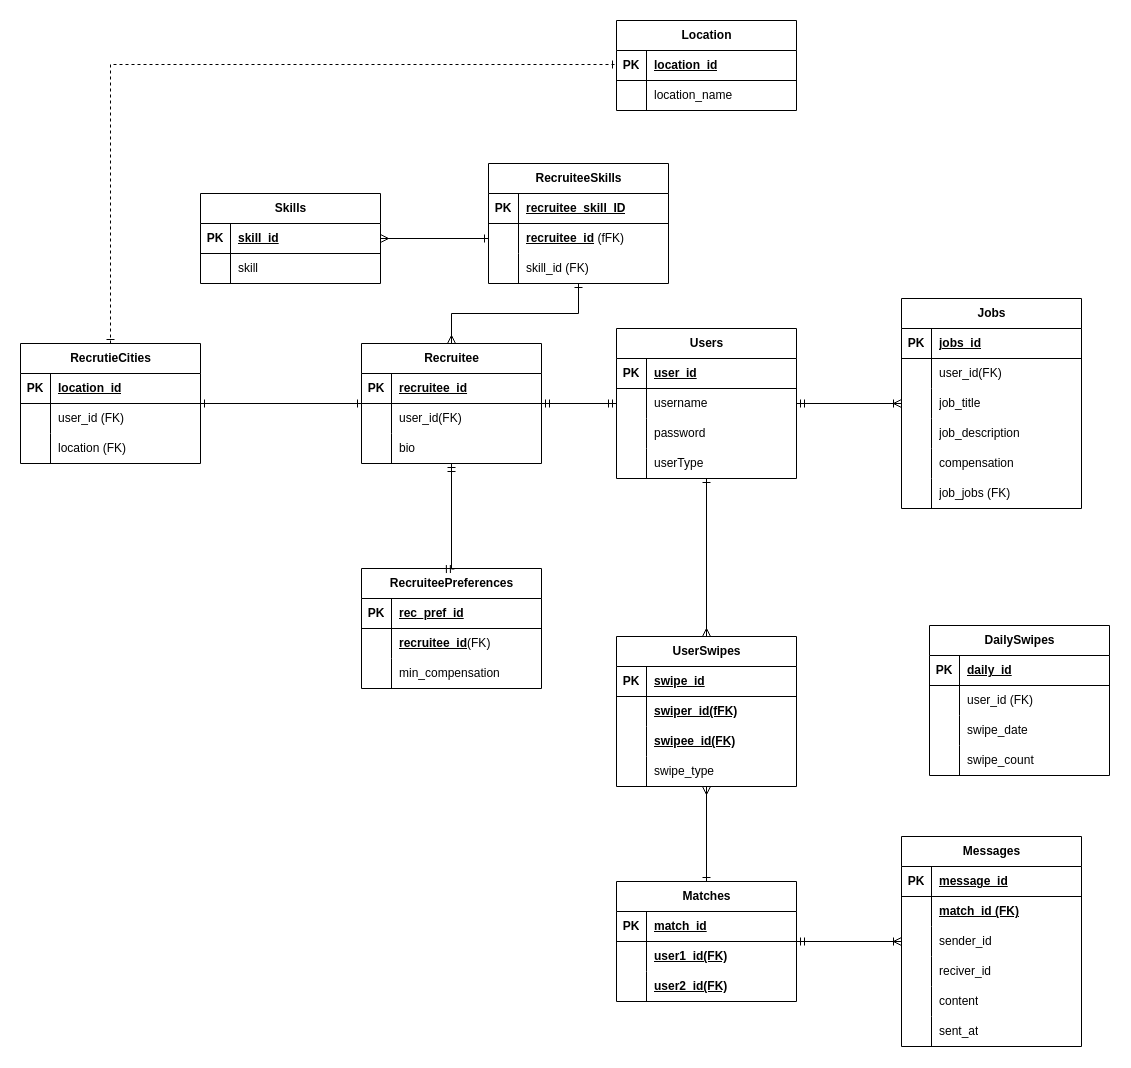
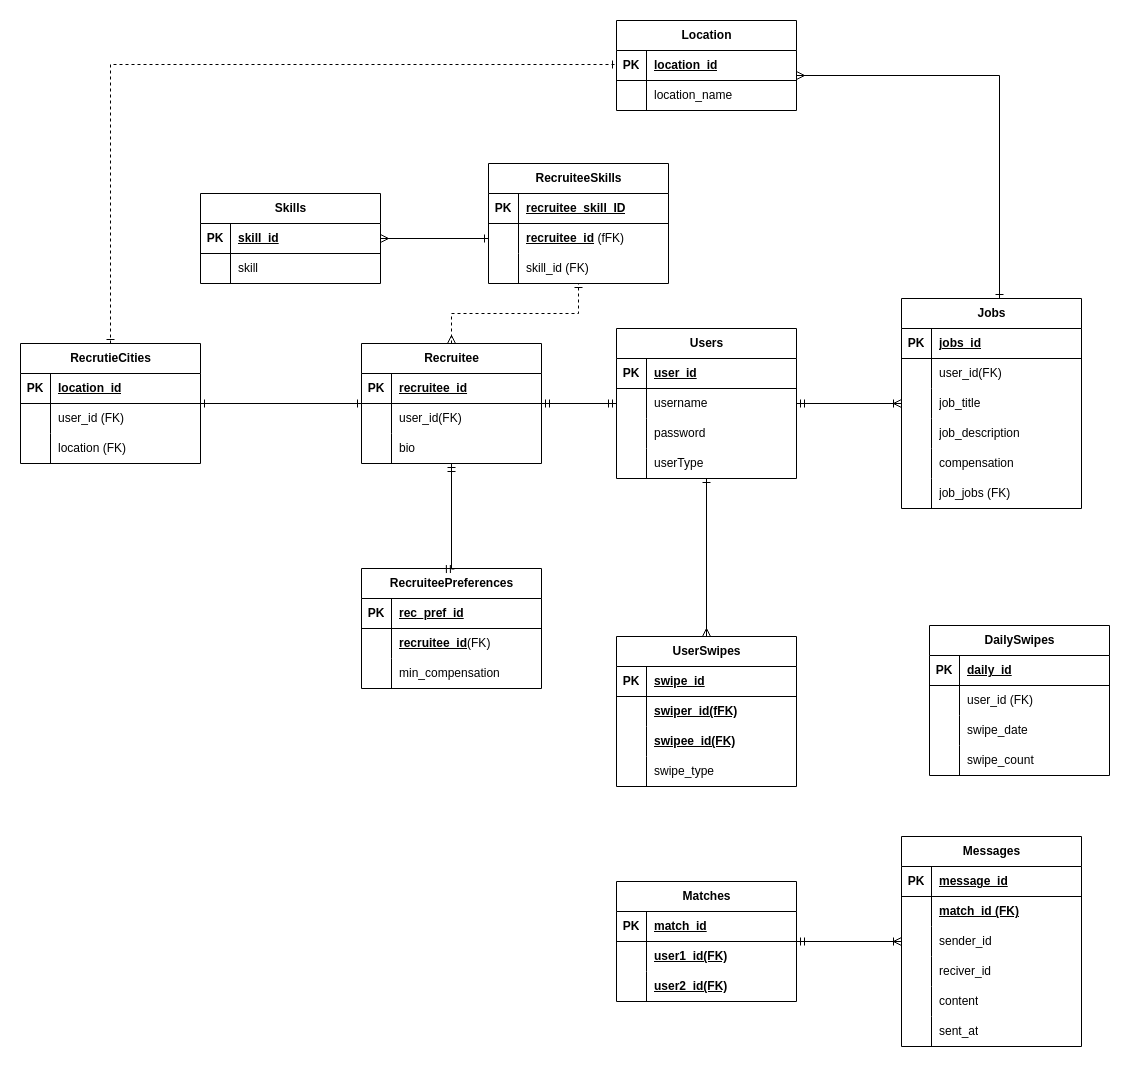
edge "Location" -- "Jobs": added
edge "RecruiteeSkills" -- "Recruitee": style solid -> dashed
edge "UserSwipes" -- "Matches": removed
